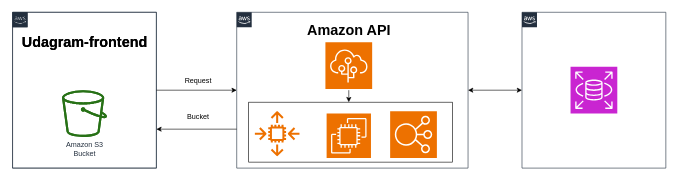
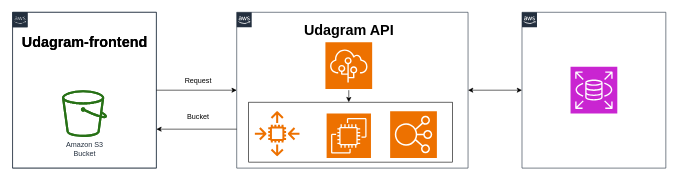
node "Amazon API": label "Amazon API" -> "Udagram API"
